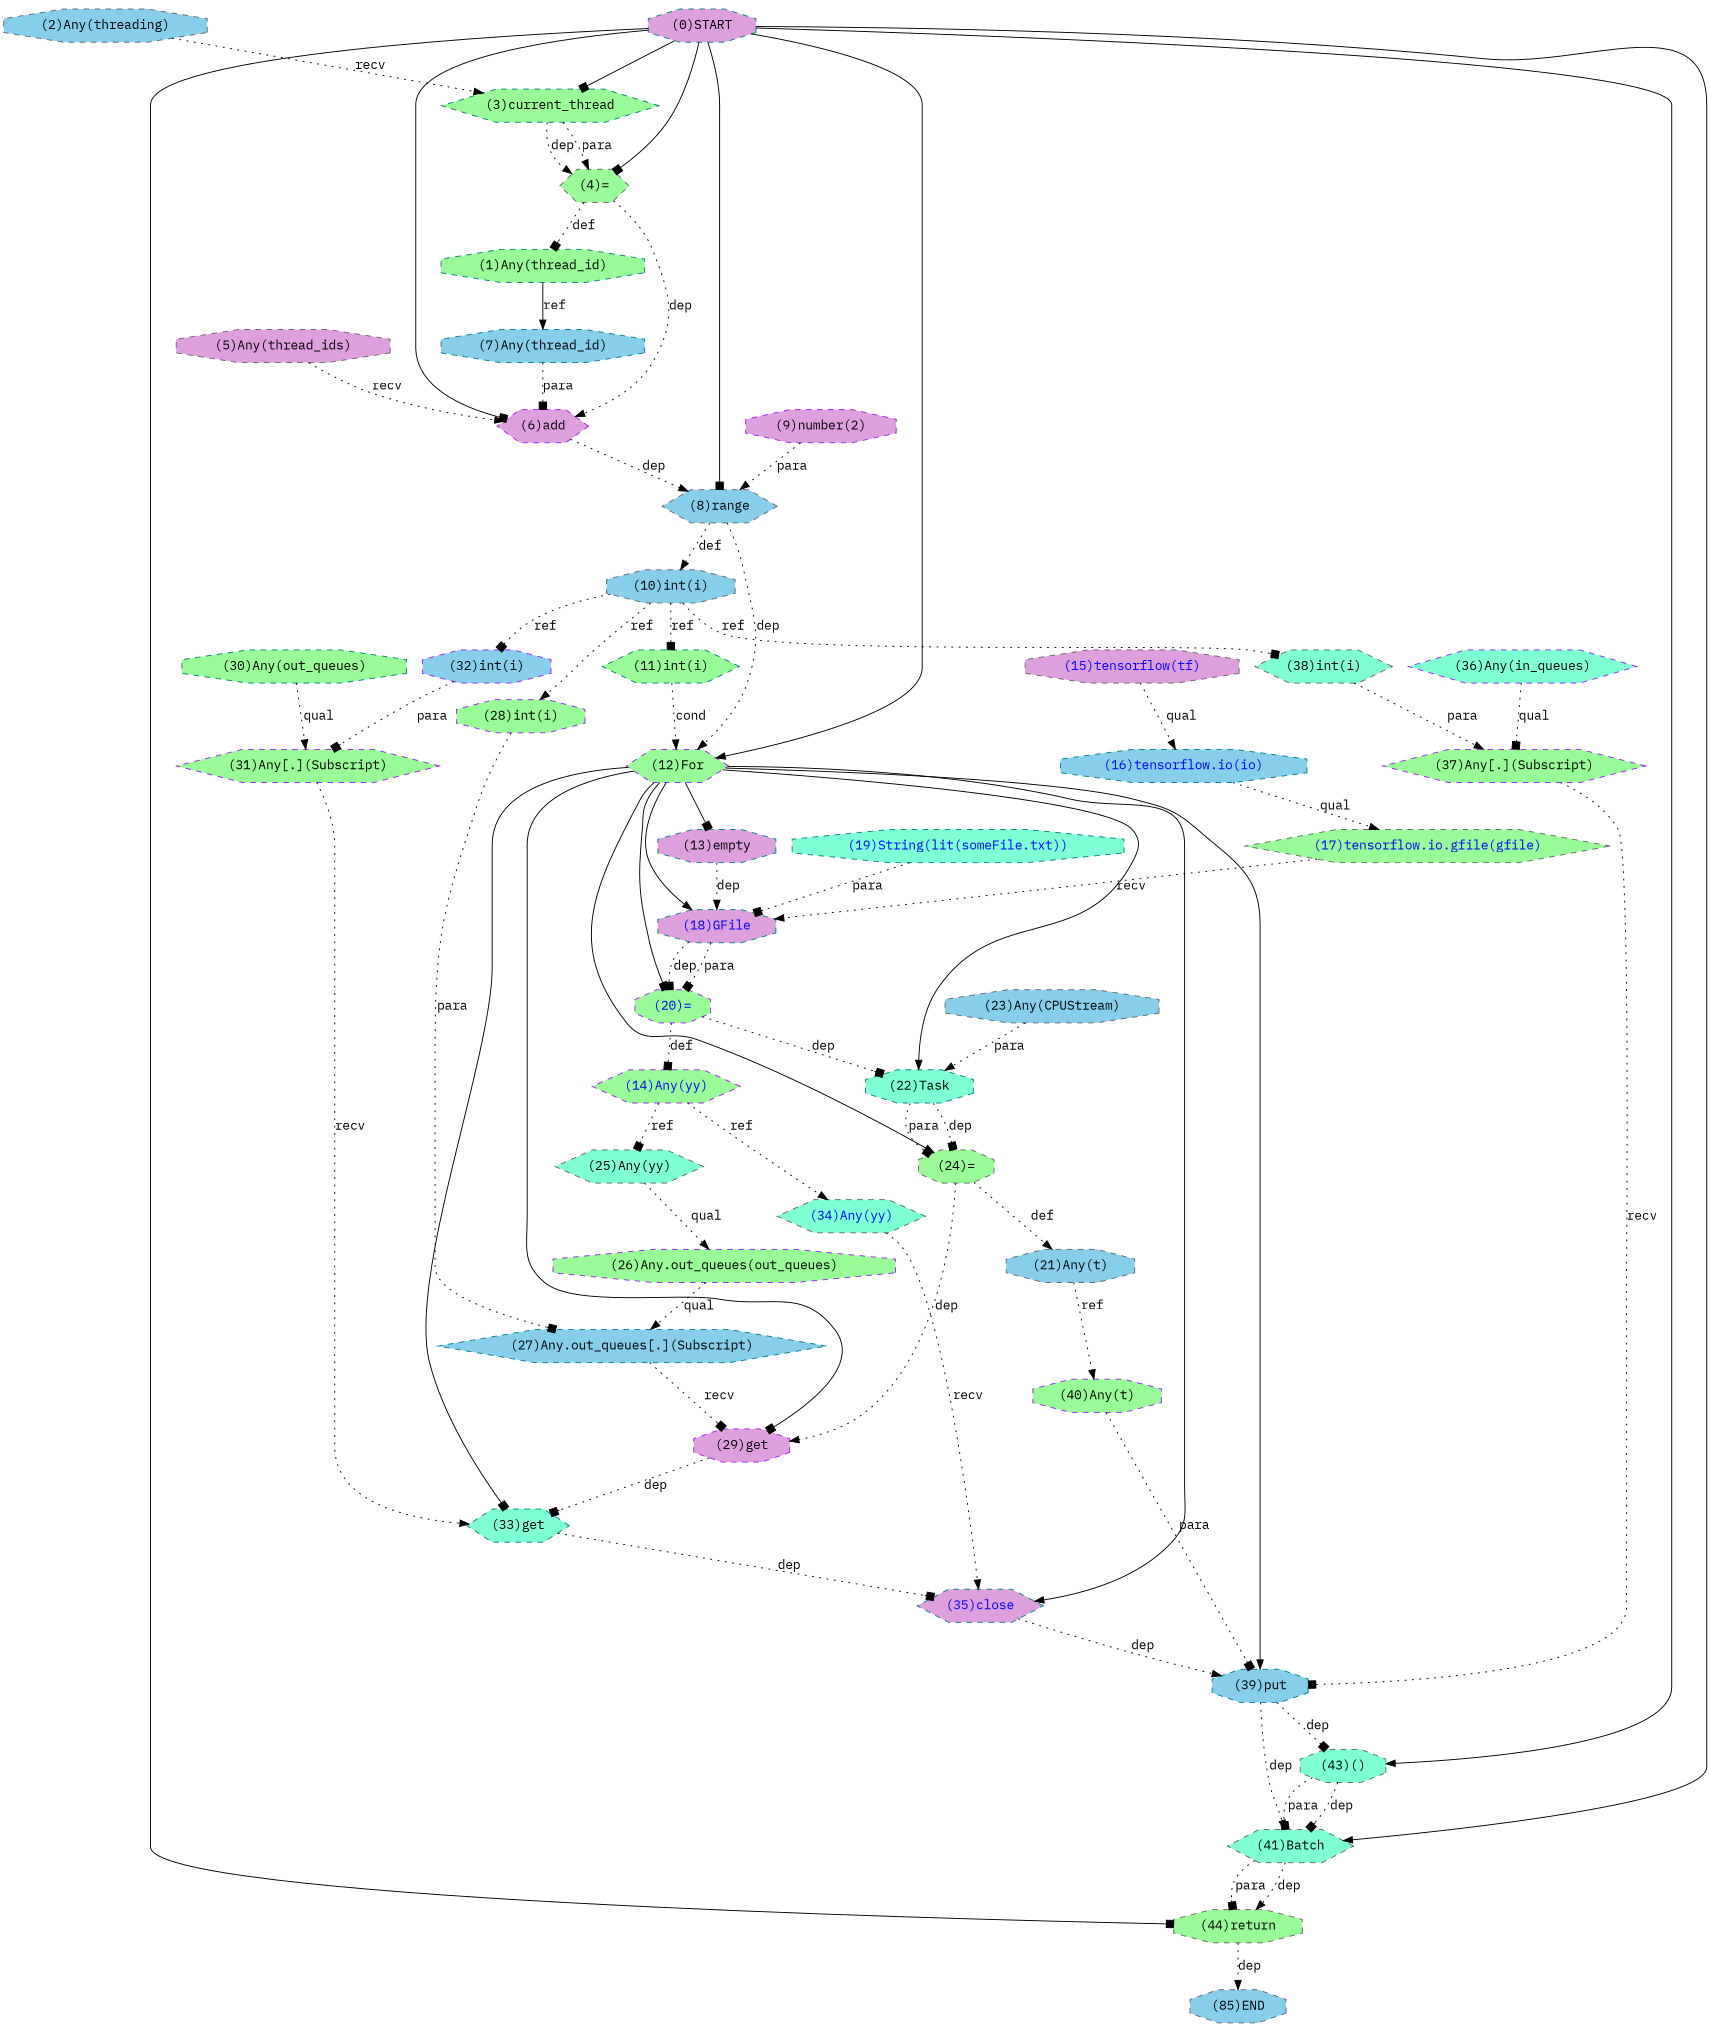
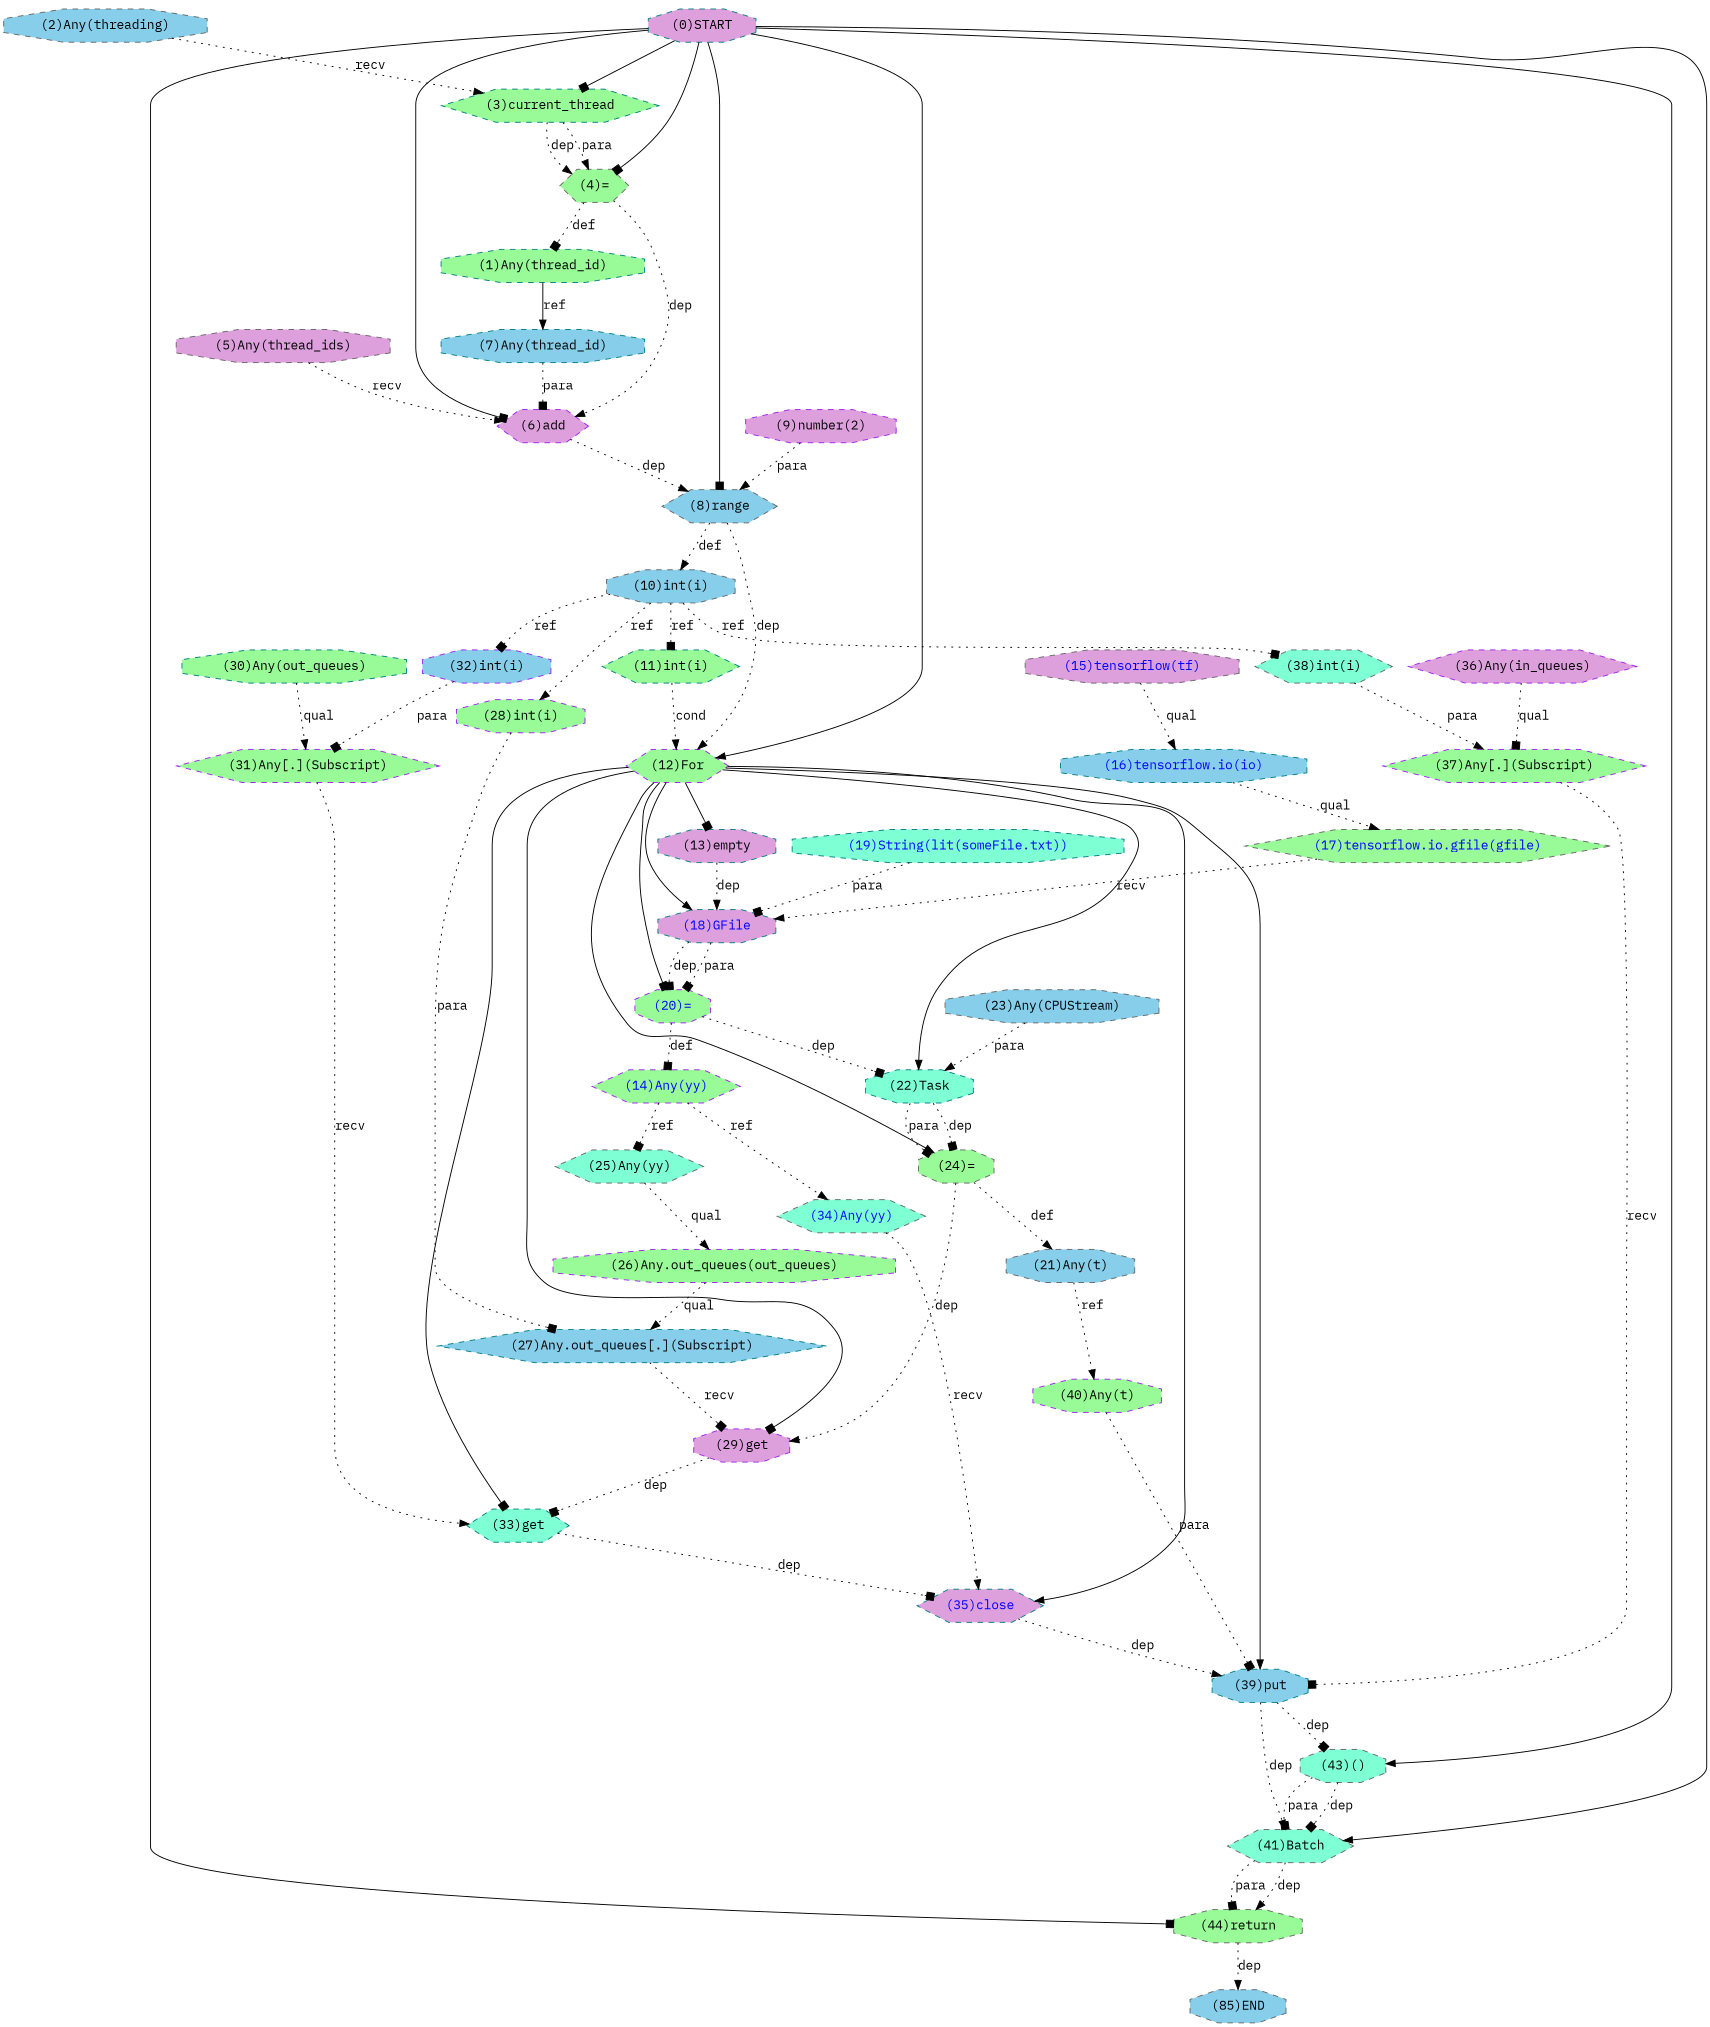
node "(36)Any(in_queues)": fillcolor aquamarine -> plum
